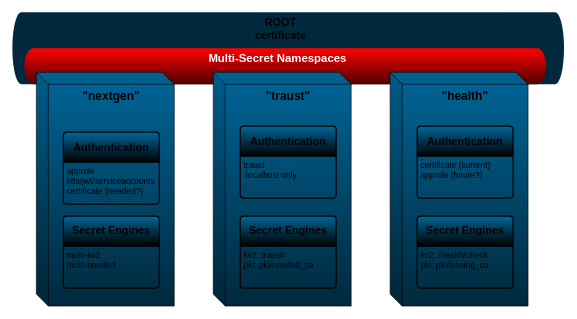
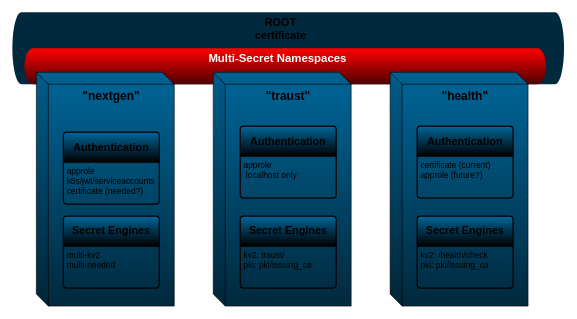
node "traust localhost only": label "traust localhost only" -> "approle localhost only"
node "kv2: traust/pki: pki/needed_ca": label "kv2: traust/pki: pki/needed_ca" -> "kv2: traust/pki: pki/issuing_ca"
